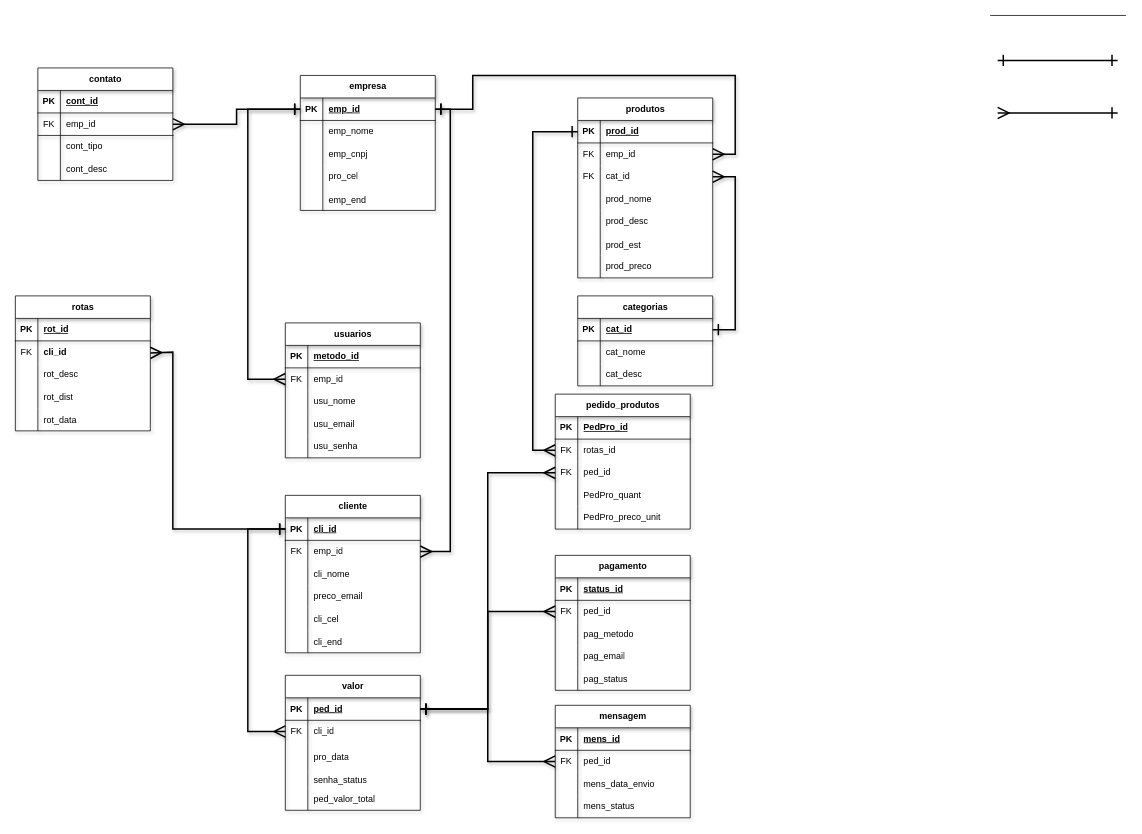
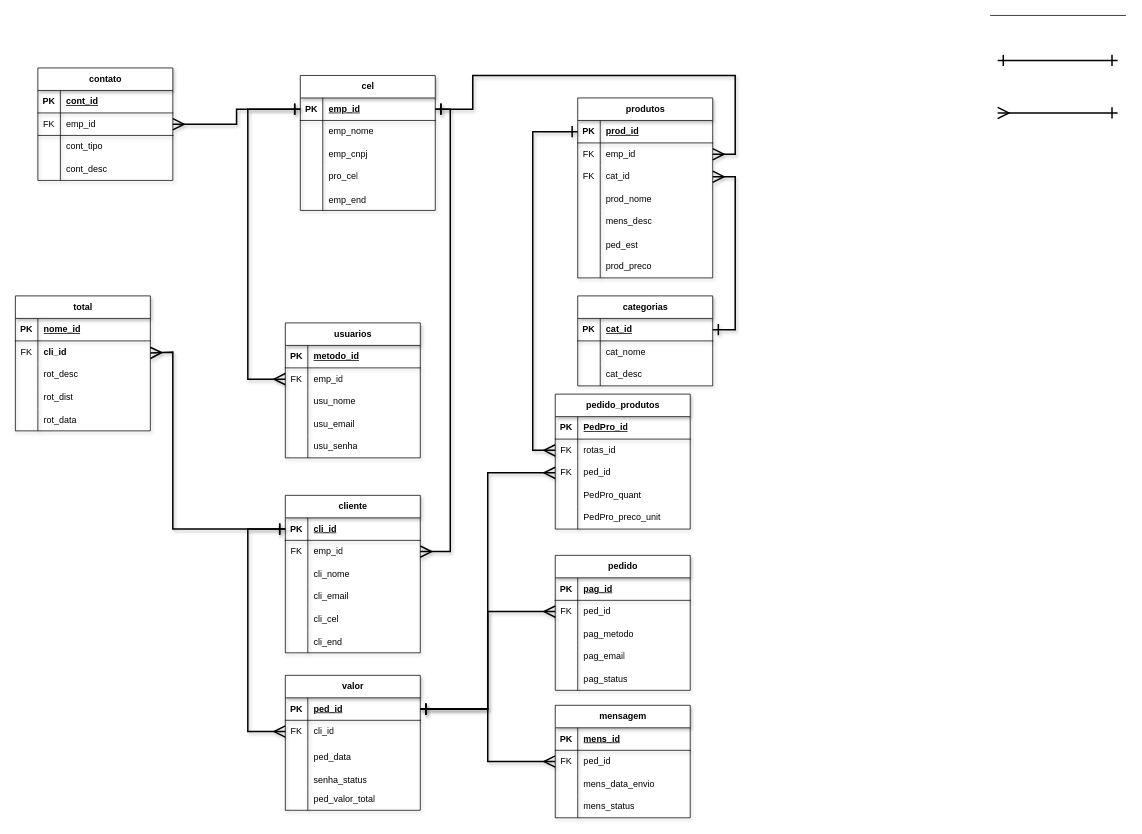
node "empresa": label "empresa" -> "cel"
node "prod_desc": label "prod_desc" -> "mens_desc"
node "prod_est": label "prod_est" -> "ped_est"
node "rotas": label "rotas" -> "total"
node "rot_id": label "rot_id" -> "nome_id"
node "pagamento": label "pagamento" -> "pedido"
node "status_id": label "status_id" -> "pag_id"
node "preco_email": label "preco_email" -> "cli_email"
node "pro_data": label "pro_data" -> "ped_data"
